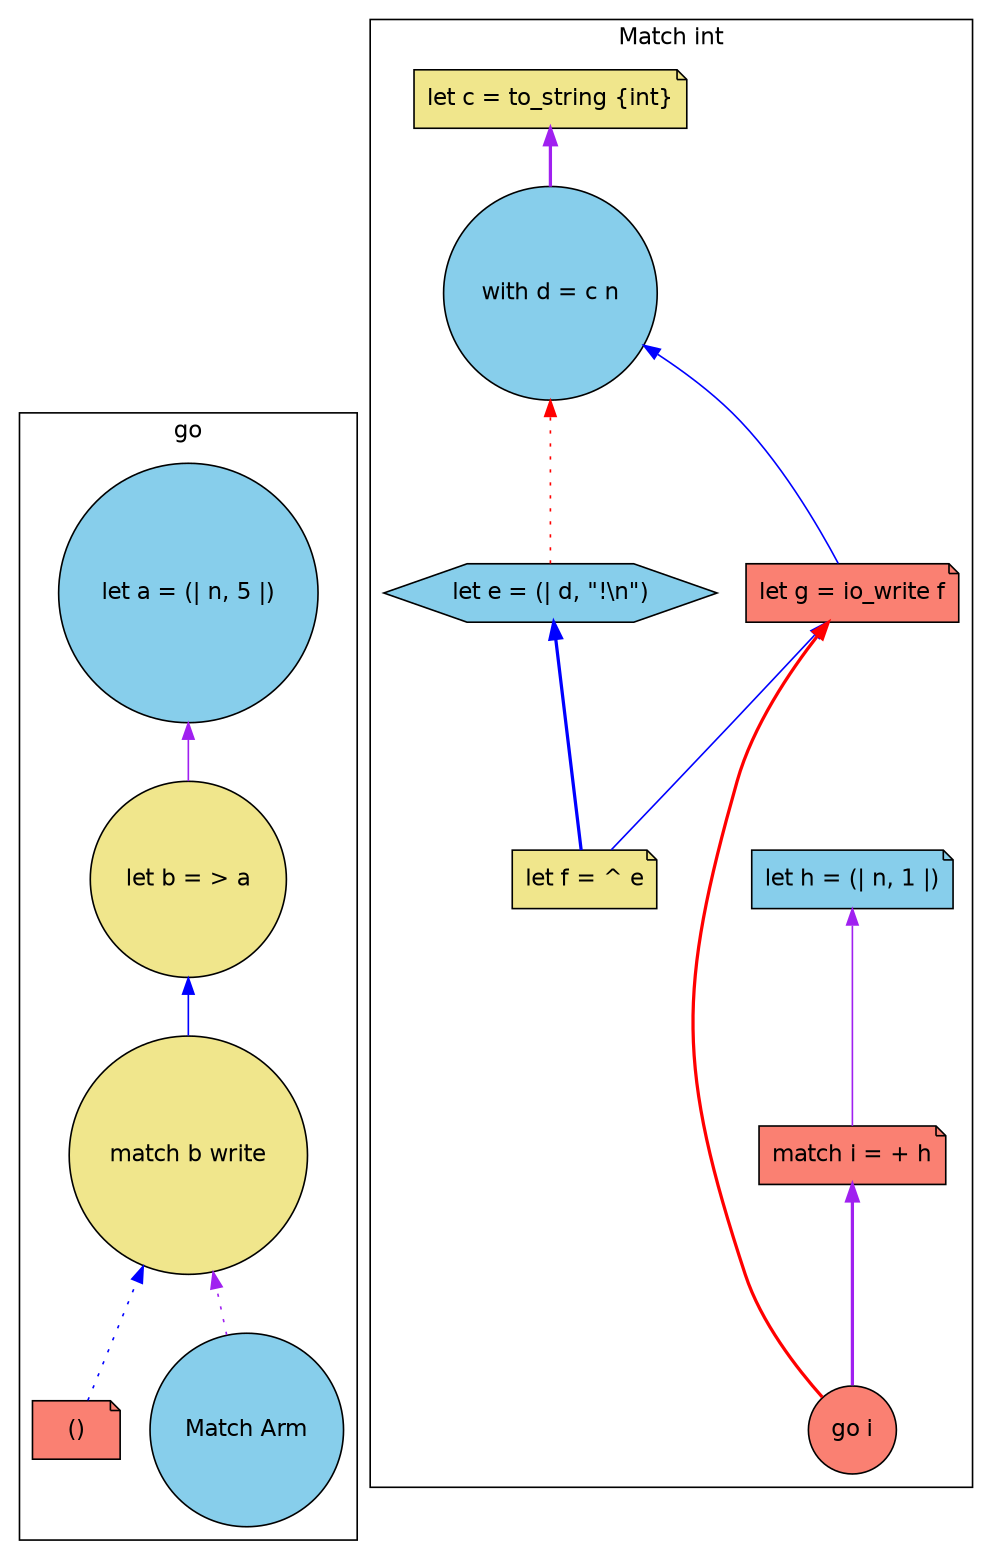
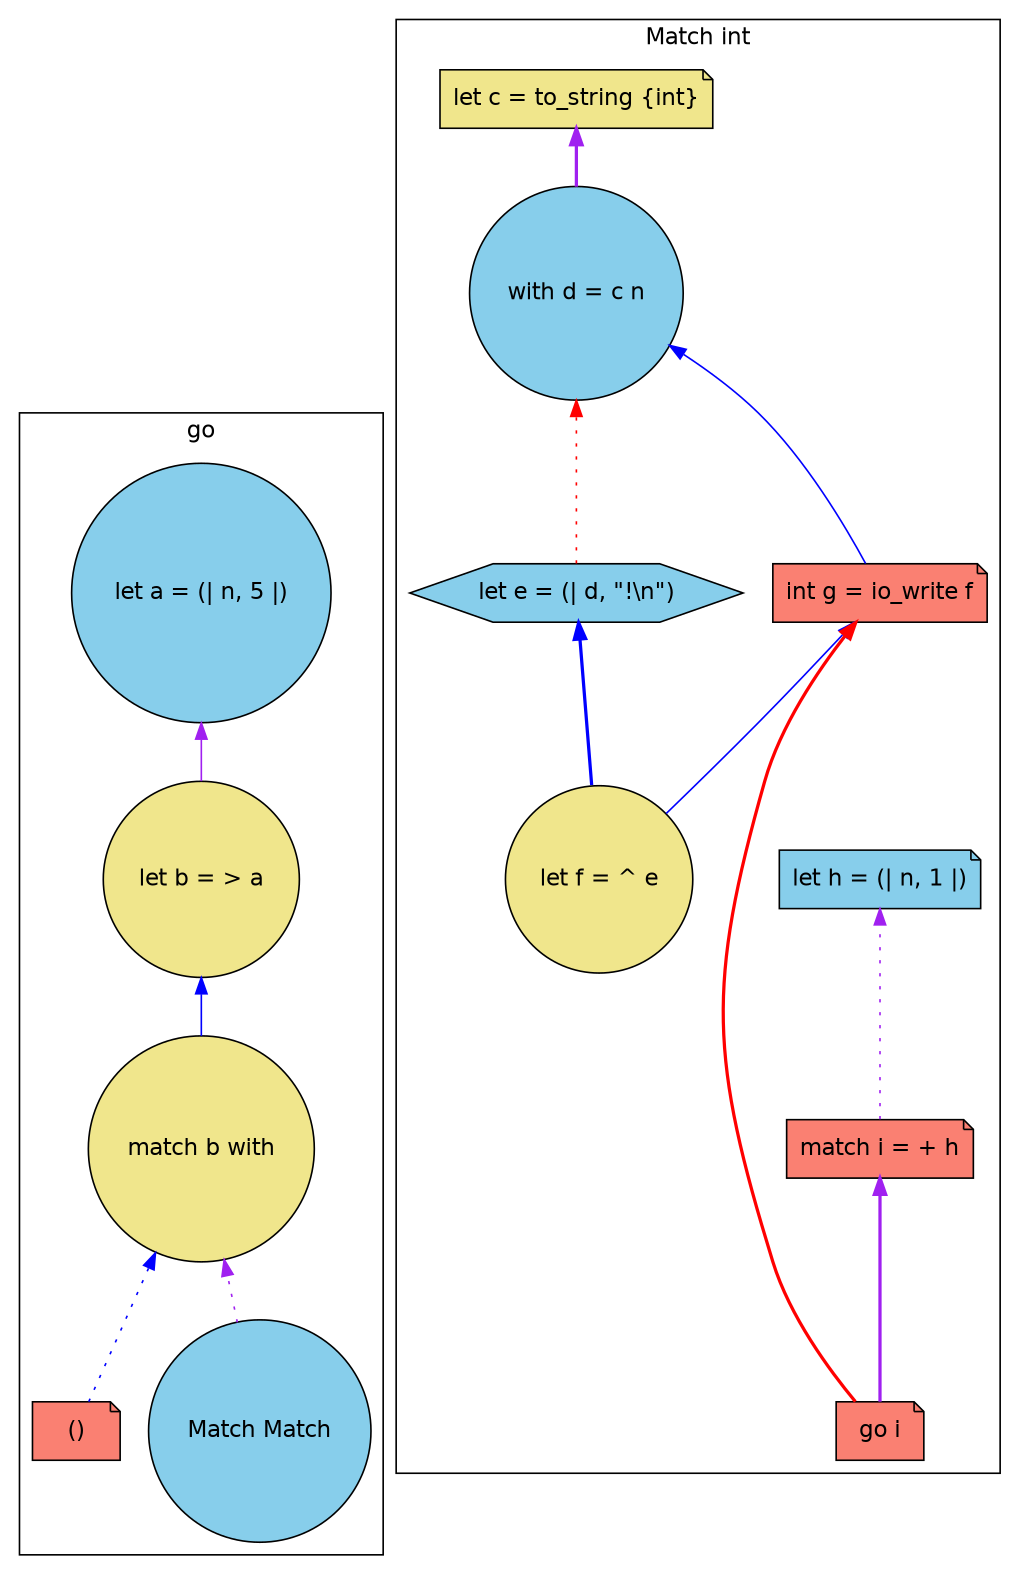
node "let g = io_write f": label "let g = io_write f" -> "int g = io_write f"
node "let f = ^ e": shape note -> circle
edge "match i = + h" -> "let h = (| n, 1 |)": style solid -> dotted
node "match b write": label "match b write" -> "match b with"
node "Match Arm": label "Match Arm" -> "Match Match"
node "go i": shape circle -> note
